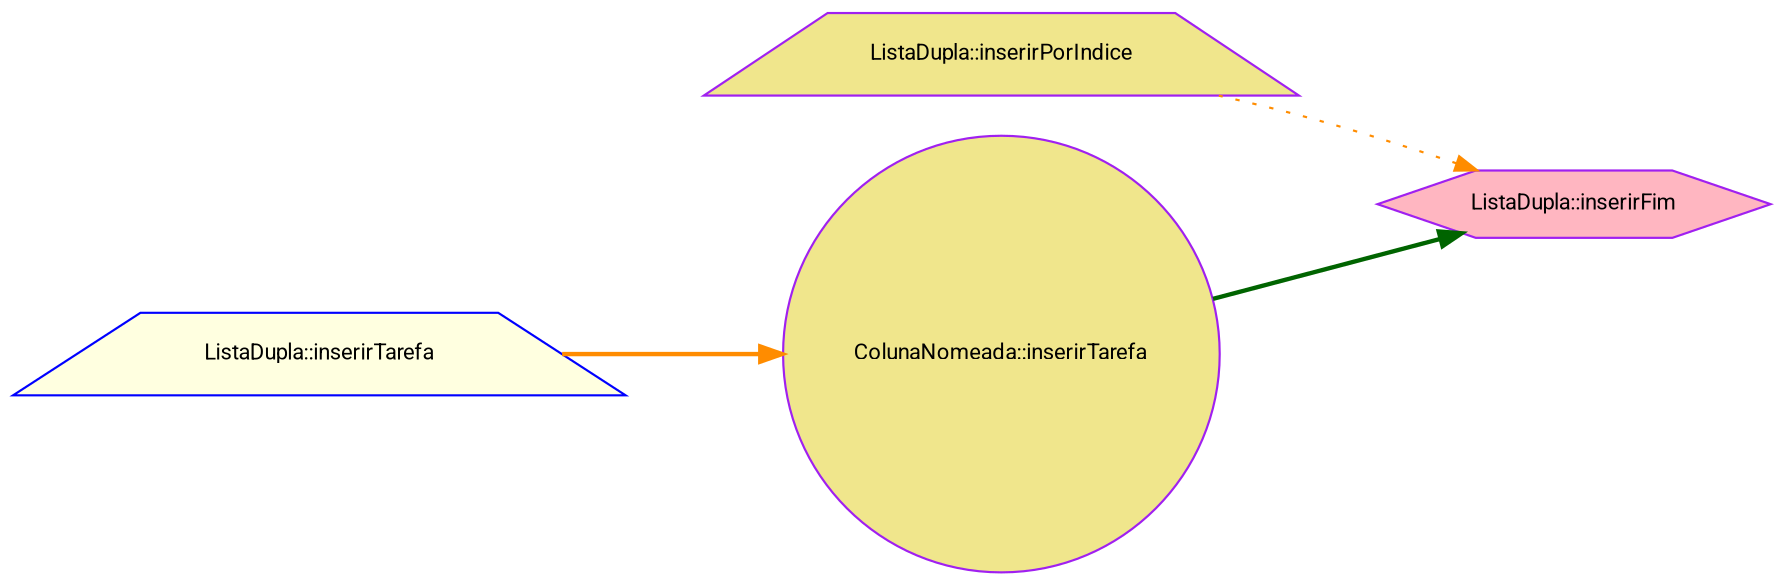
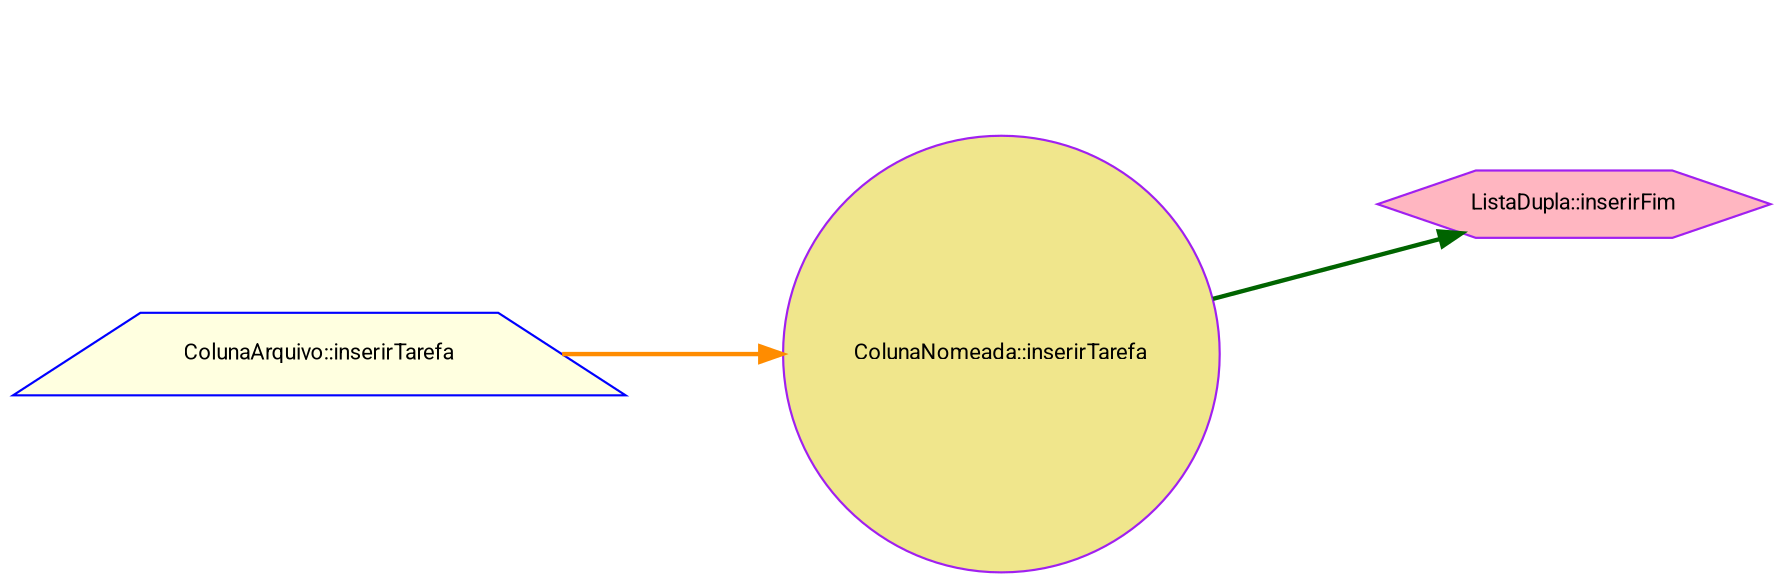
node "ListaDupla::inserirPorIndice": removed
node "ListaDupla::inserirTarefa": label "ListaDupla::inserirTarefa" -> "ColunaArquivo::inserirTarefa"
